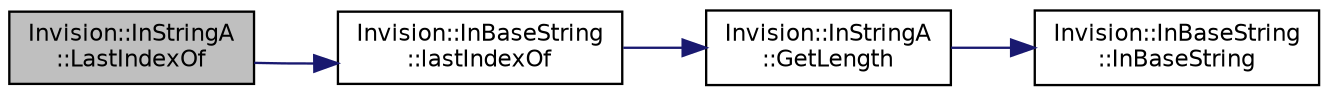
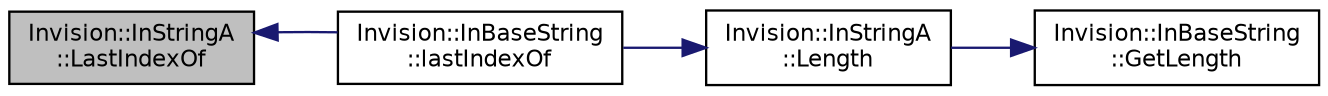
node "Invision::InStringA ::GetLength": label "Invision::InStringA ::GetLength" -> "Invision::InStringA ::Length"
node "Invision::InBaseString ::InBaseString": label "Invision::InBaseString ::InBaseString" -> "Invision::InBaseString ::GetLength"
edge "Invision::InStringA ::LastIndexOf" -> "Invision::InBaseString ::lastIndexOf": reversed
